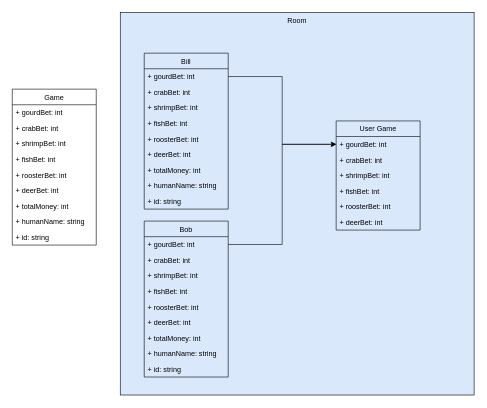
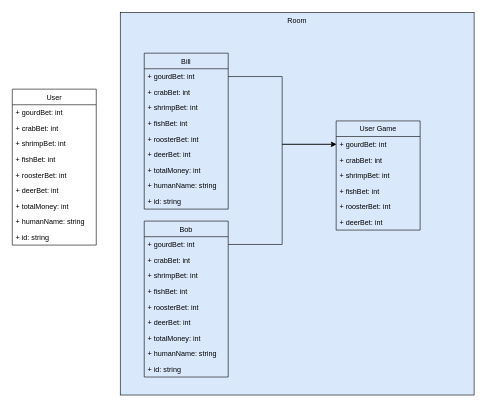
node "Game": label "Game" -> "User"
